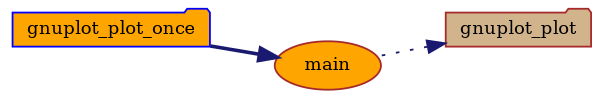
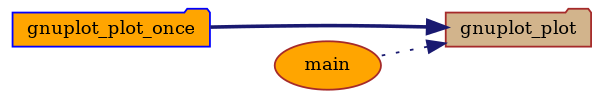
edge "gnuplot_plot_once" -> "main": now "gnuplot_plot_once" -> "gnuplot_plot"
